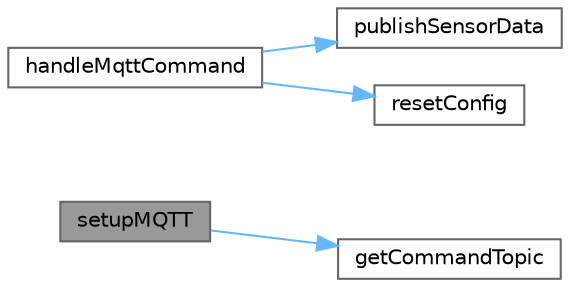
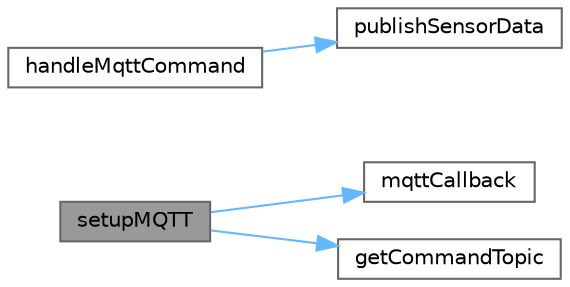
node "resetConfig": removed
node "mqttCallback": added
